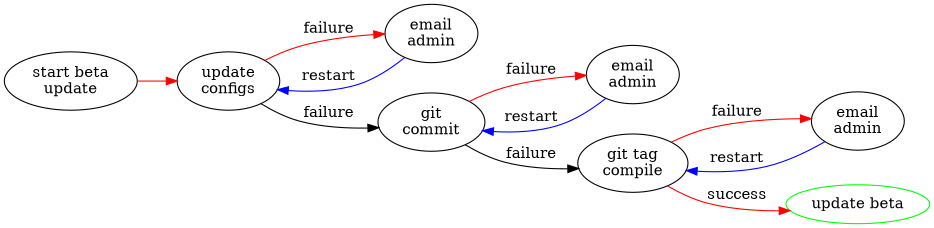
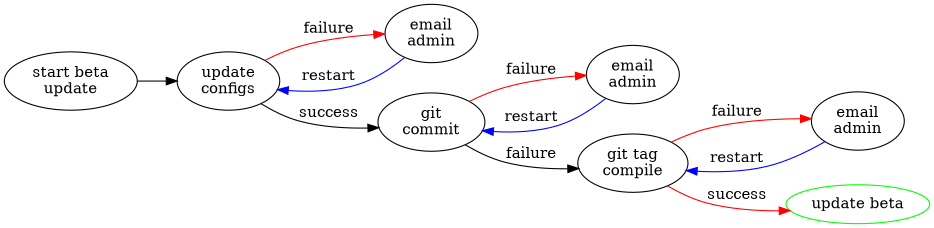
edge "start beta update" -> "update configs": color red -> black
edge "update configs" -> "git commit": label "failure" -> "success"
